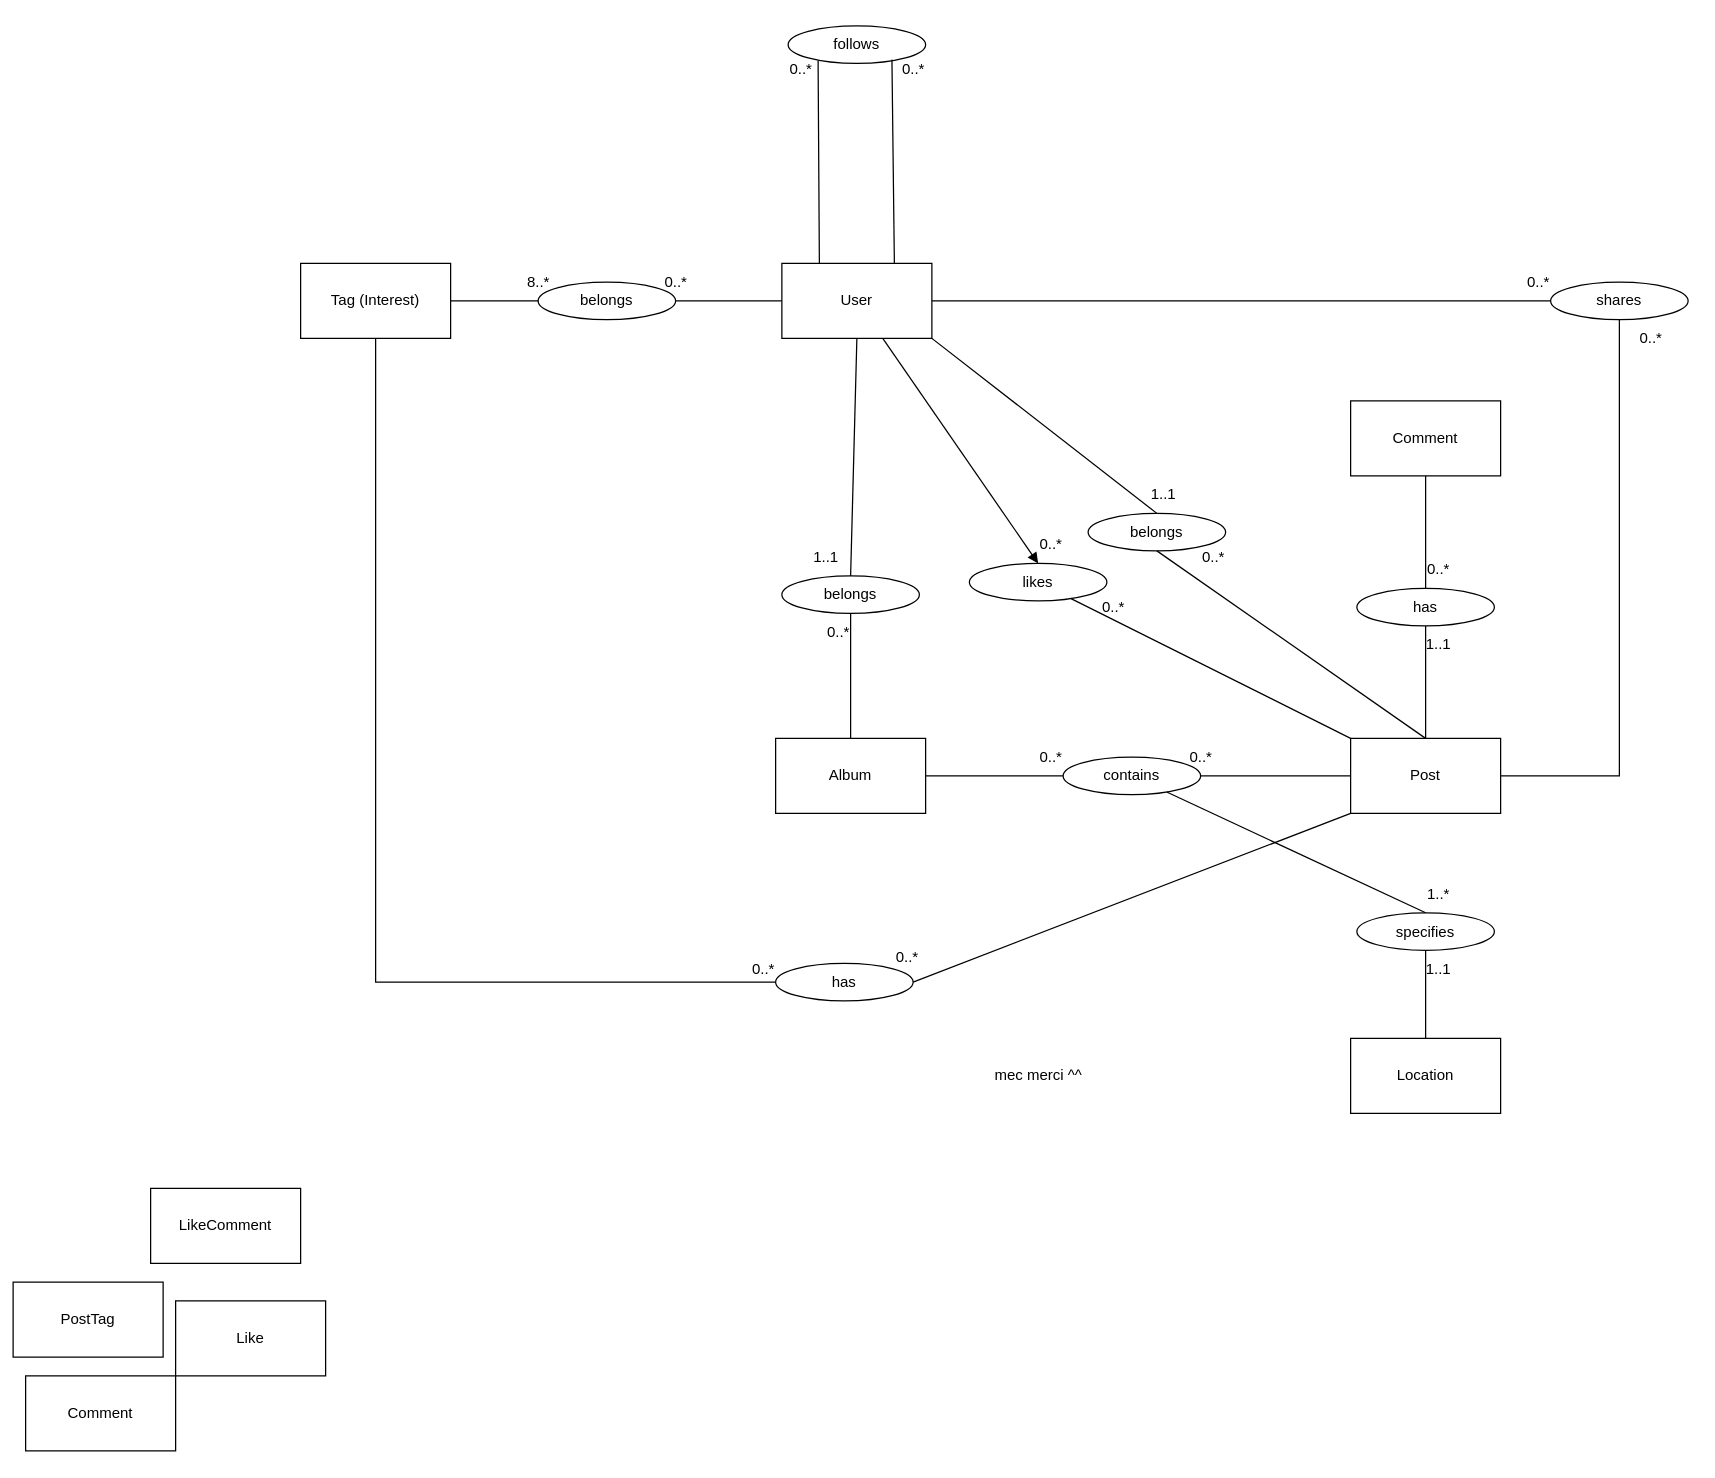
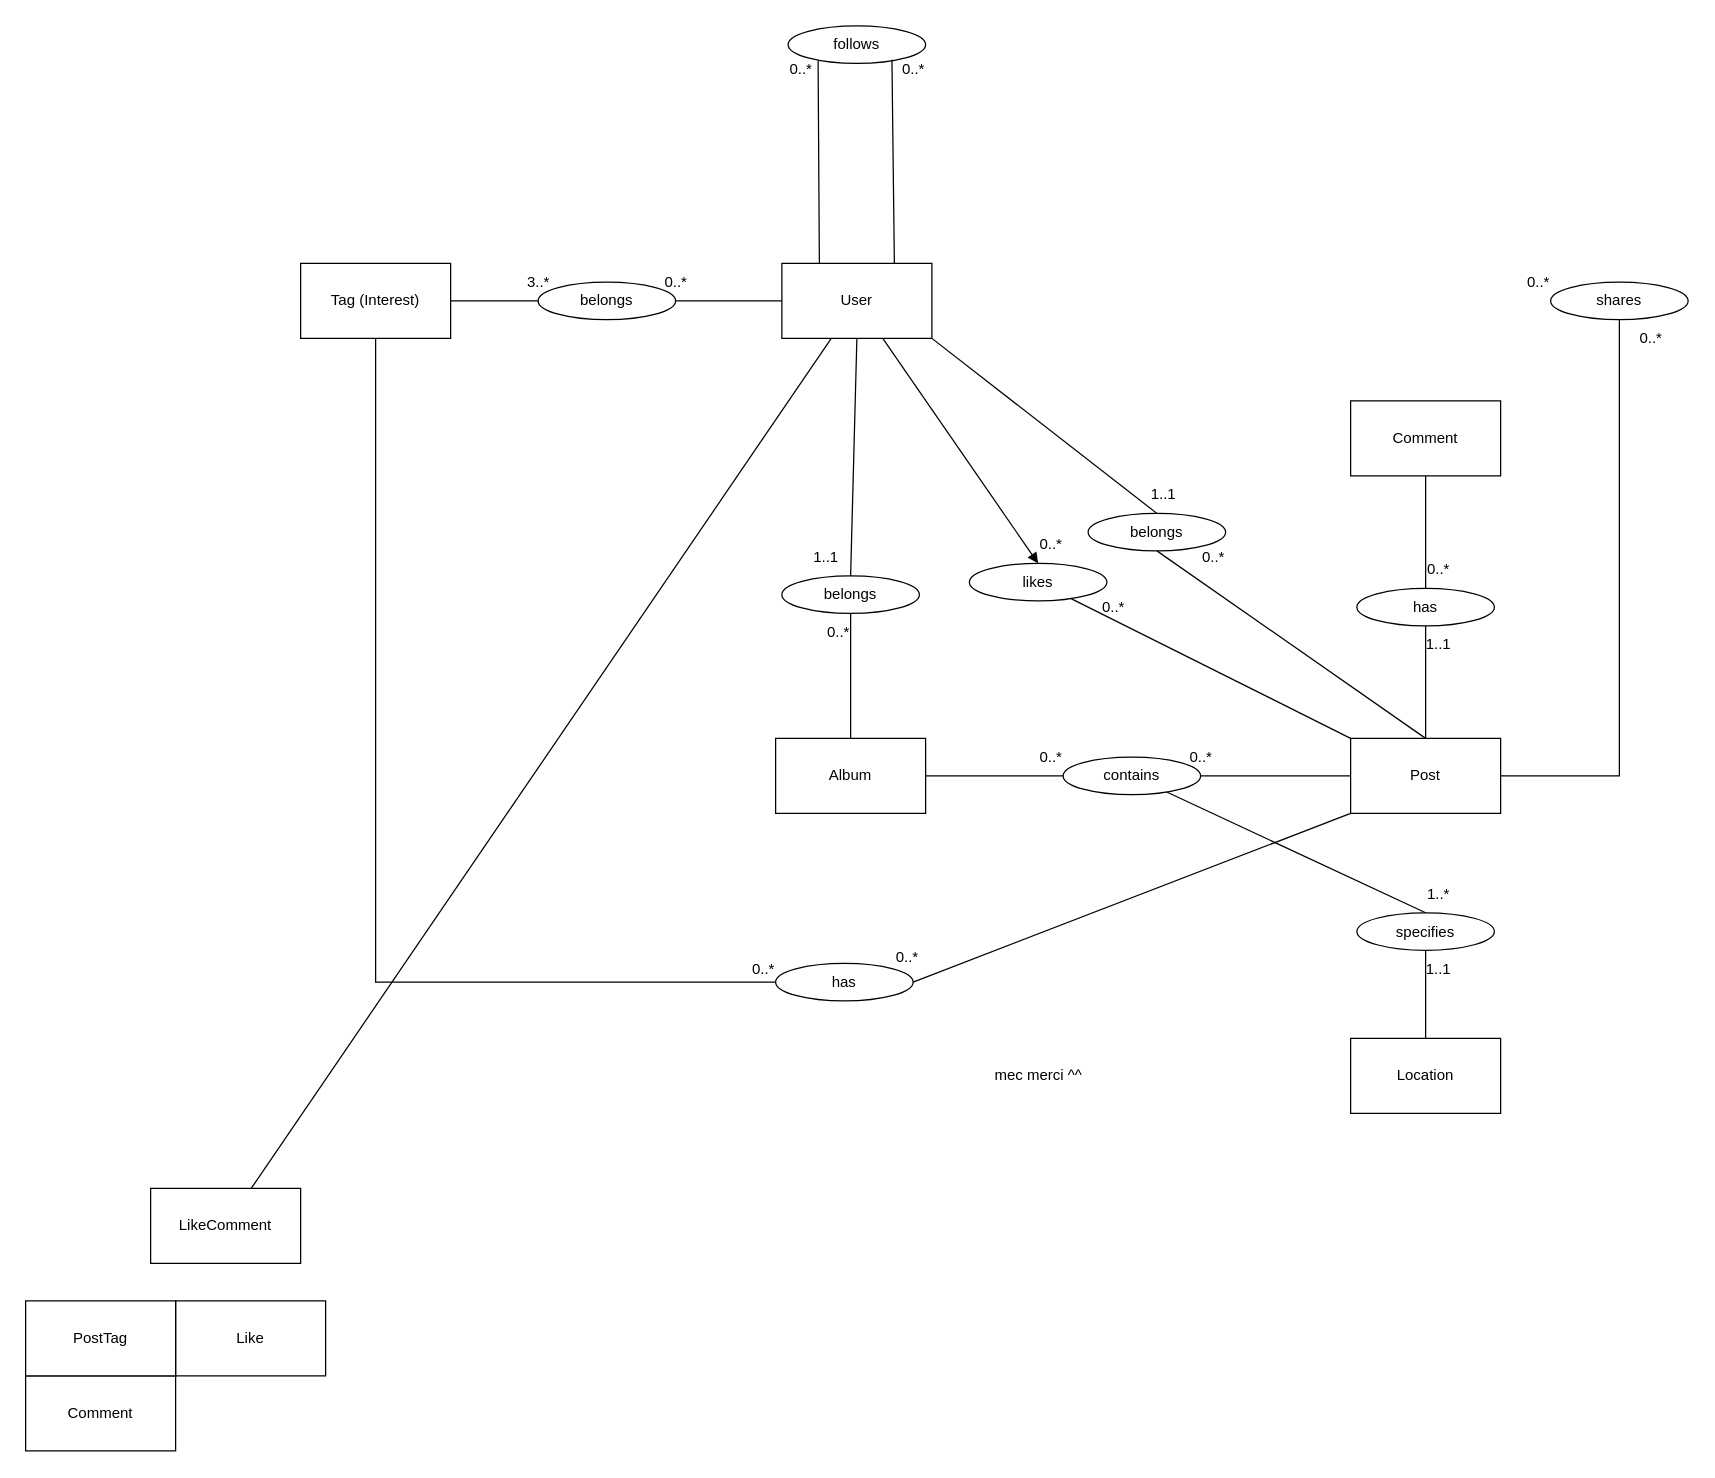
node "8..*": label "8..*" -> "3..*"
edge "User" -- "shares": now "User" -- "LikeComment"
node "PostTag": moved (88, 1319) -> (101, 1338)
